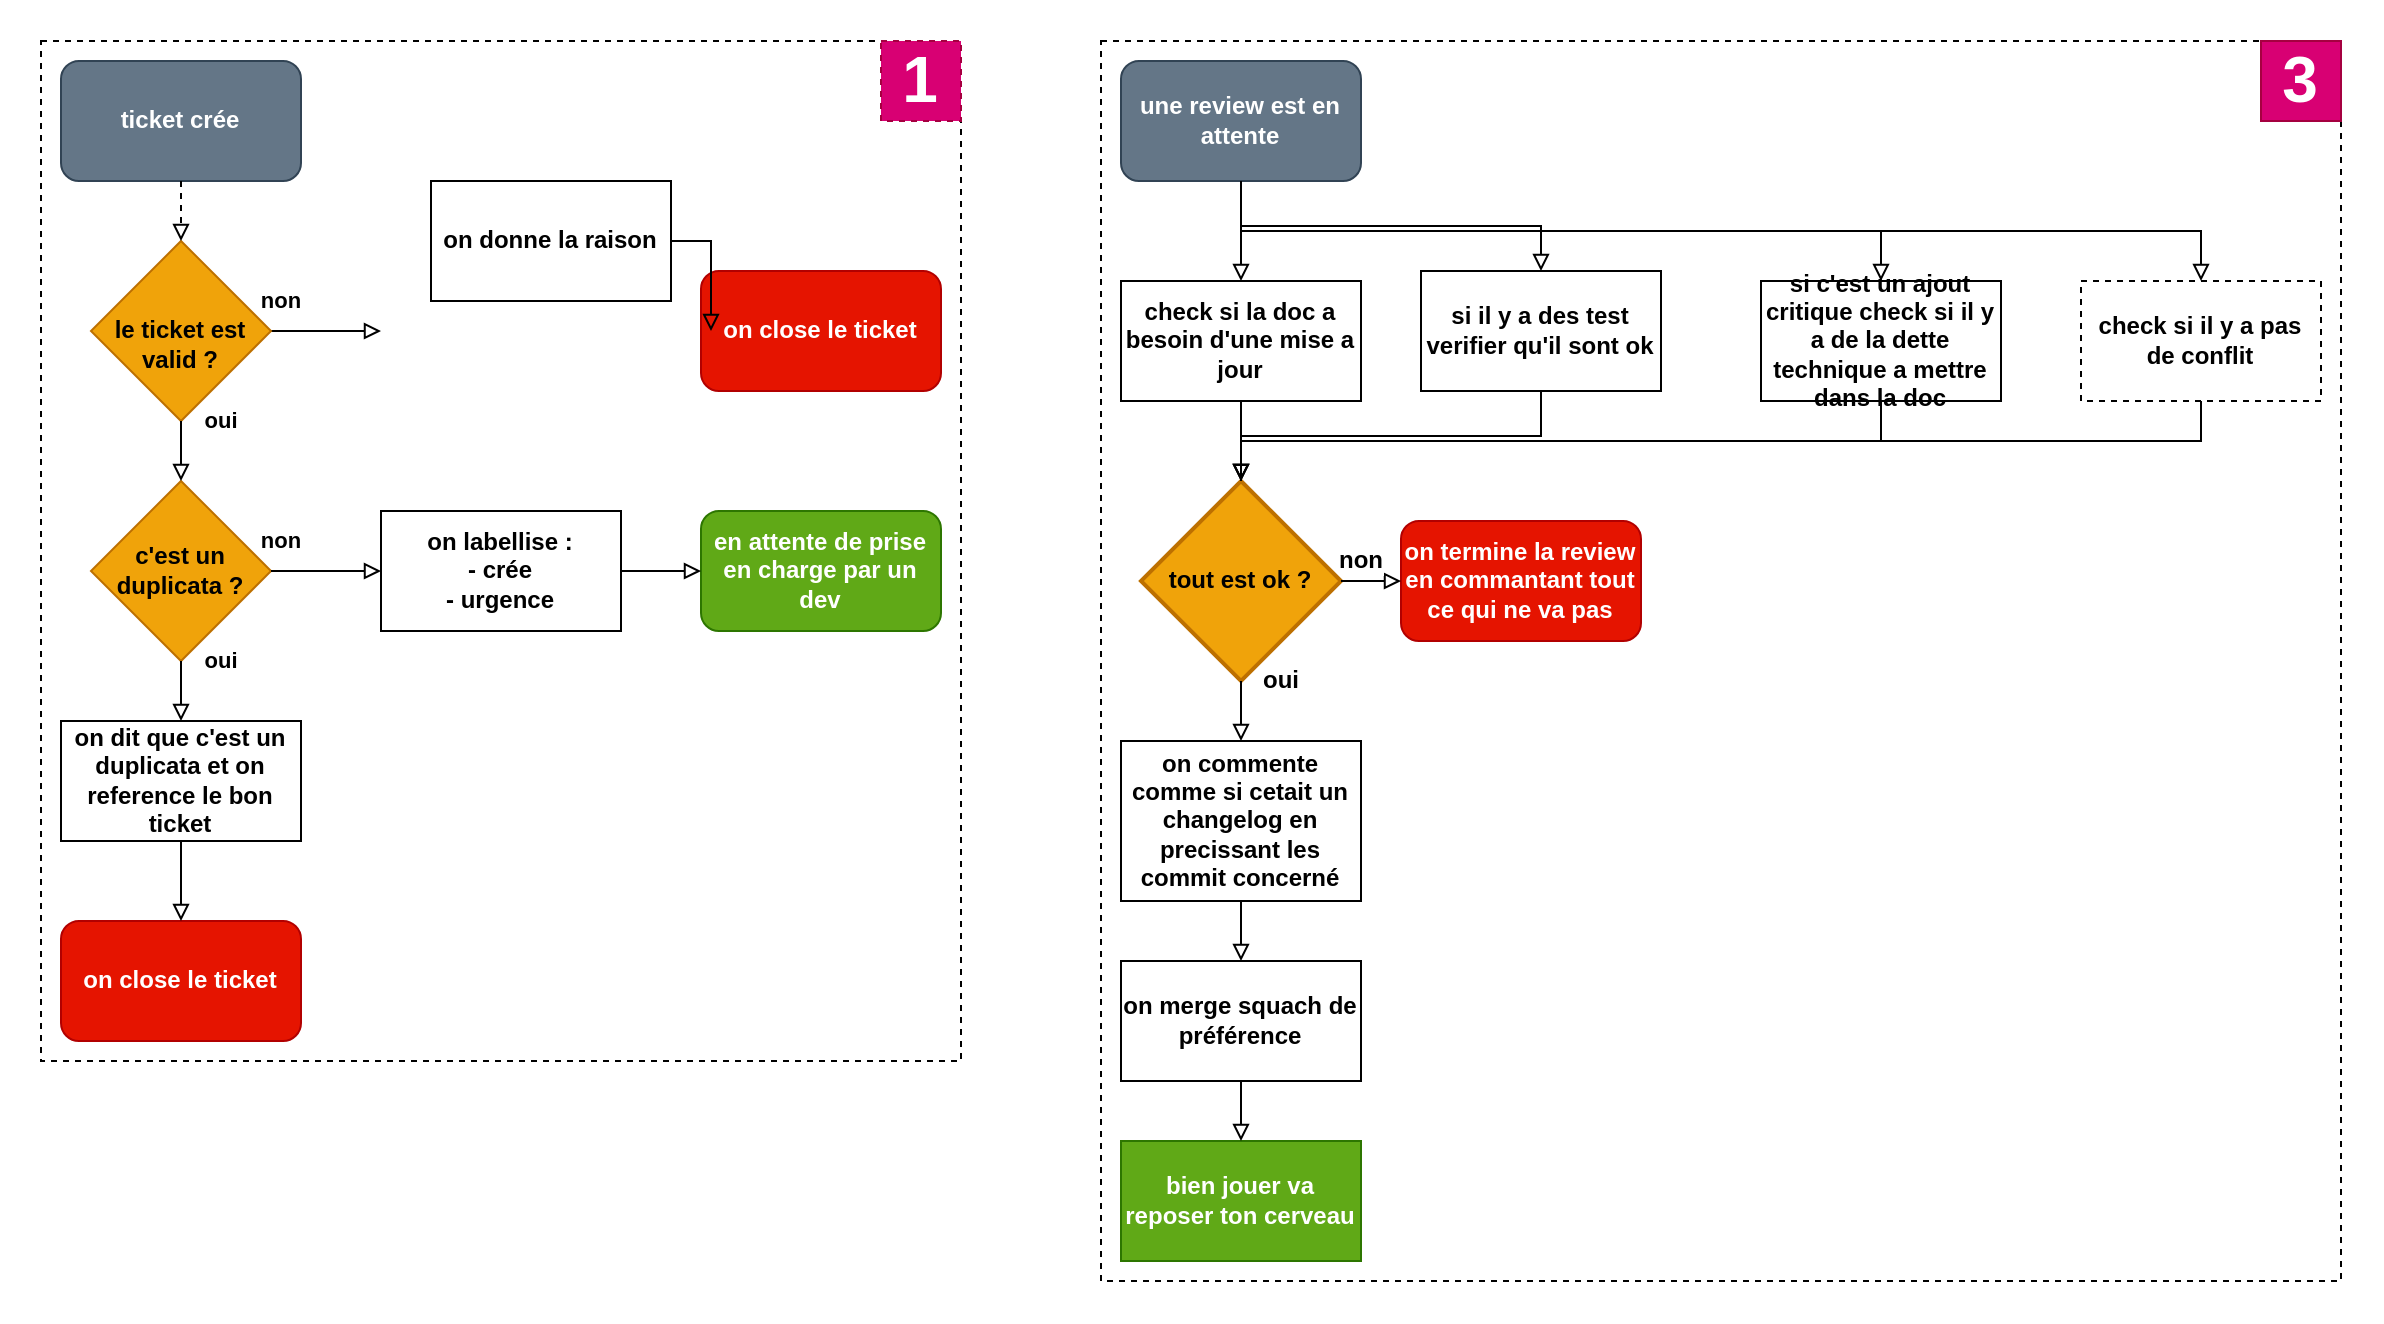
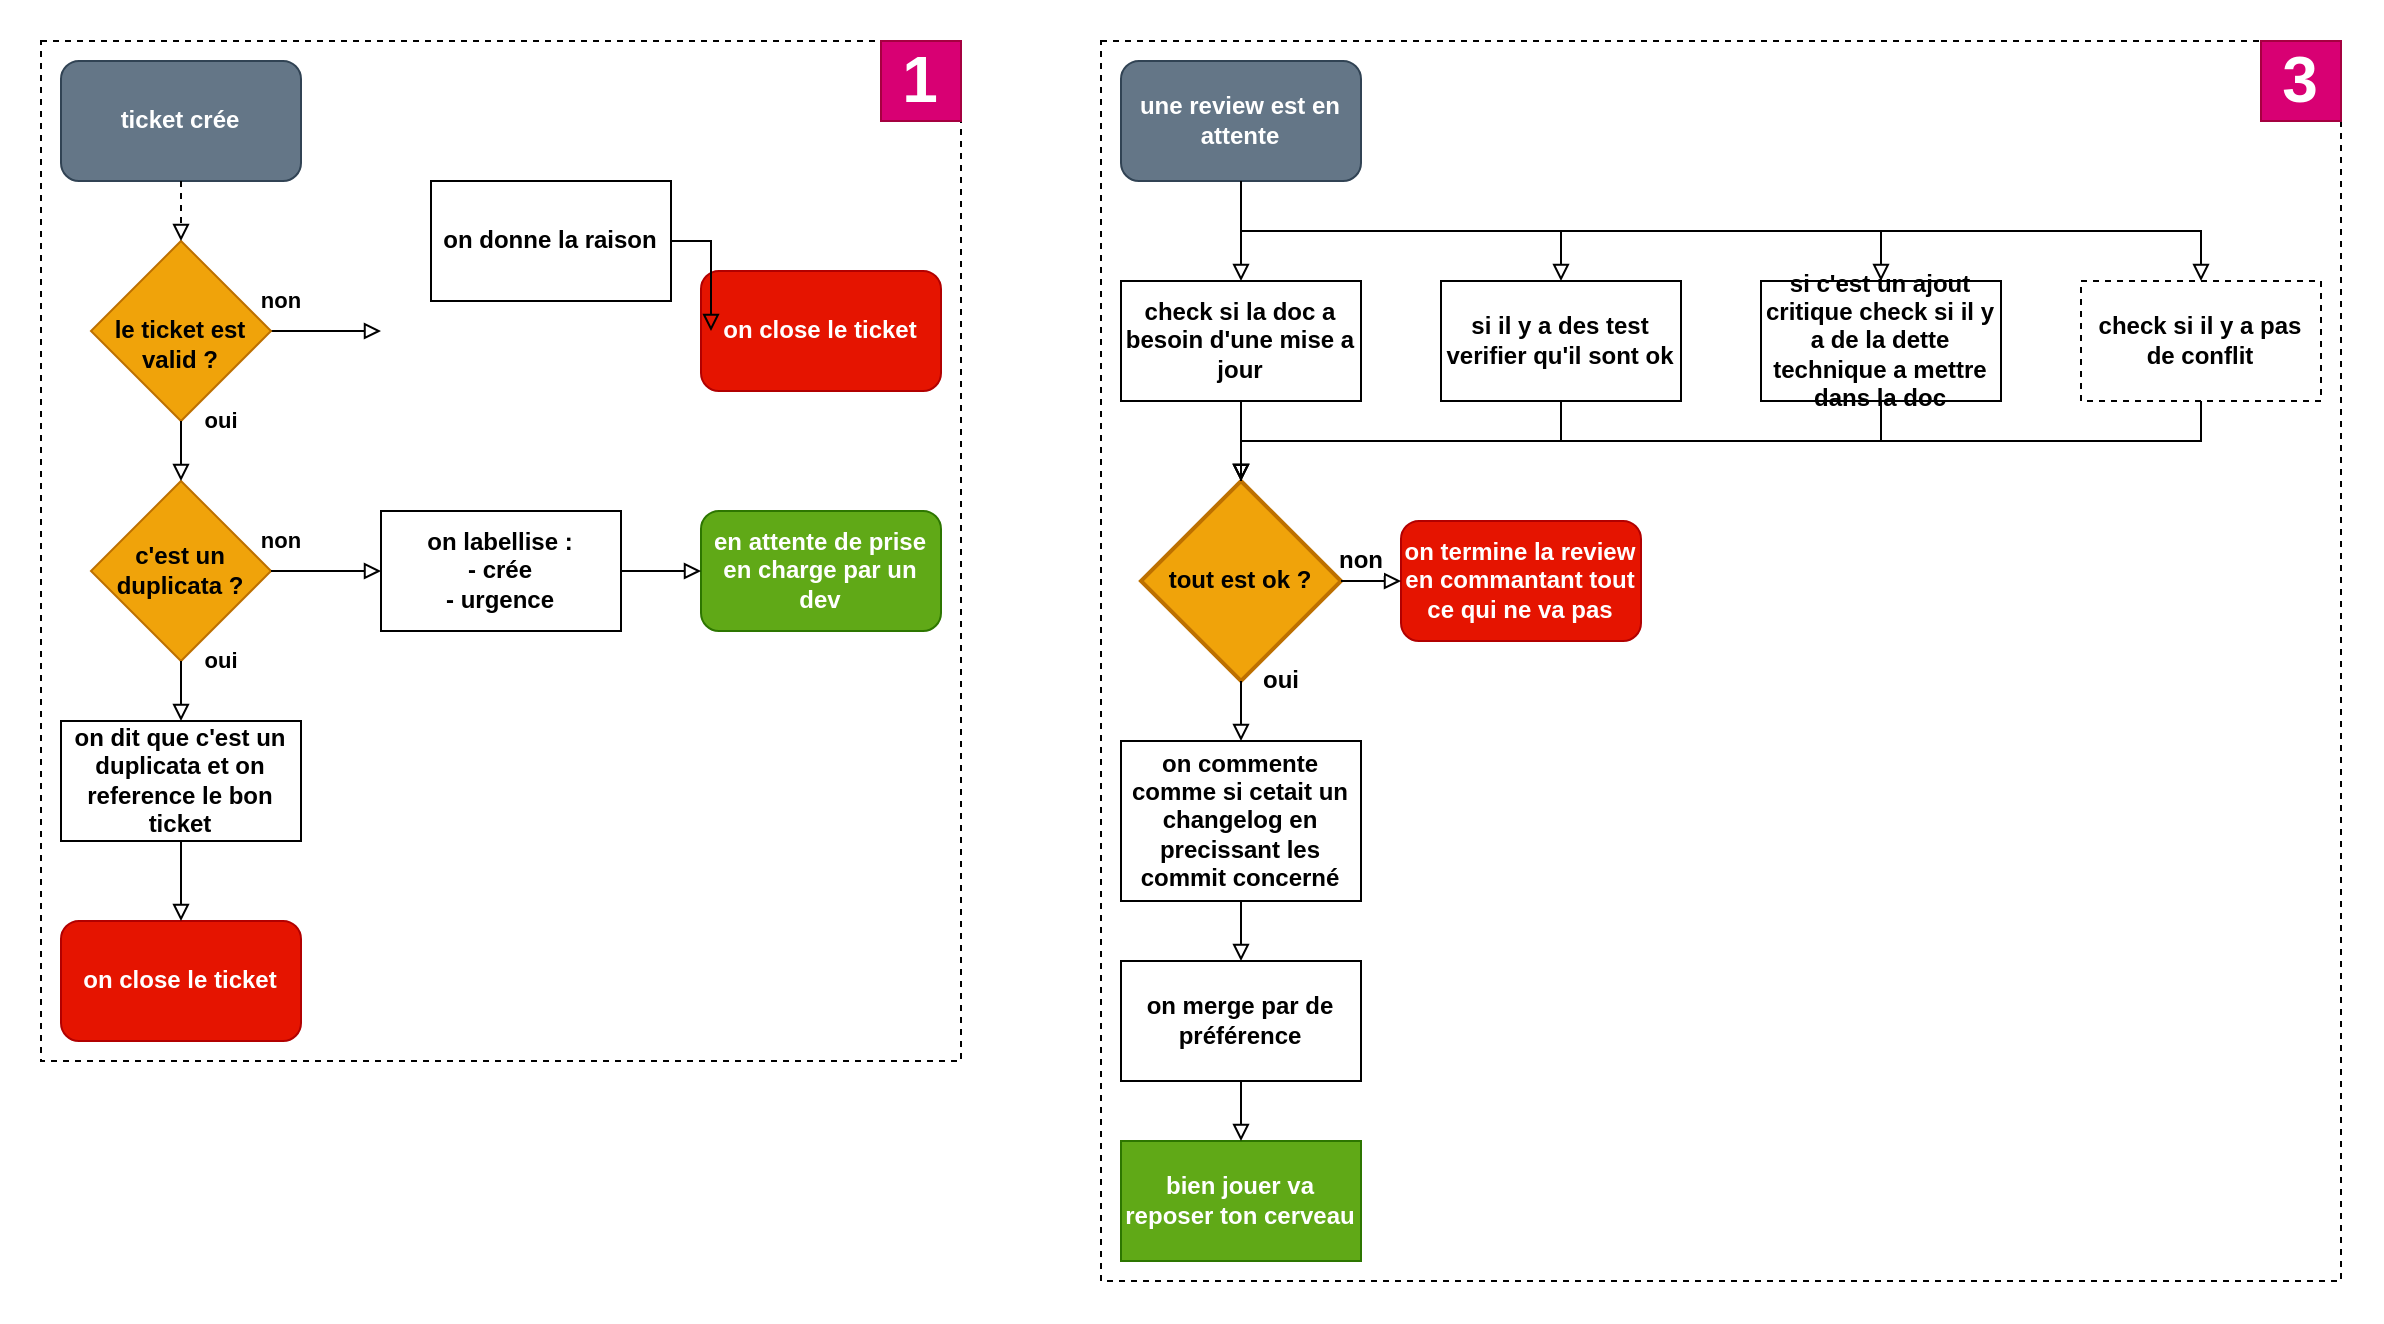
node "1": style dashed -> solid
node "si il y a des test verifier qu'il sont ok": moved (1541, 331) -> (1561, 341)
node "on merge squach de préférence": label "on merge squach de préférence" -> "on merge par de préférence"
